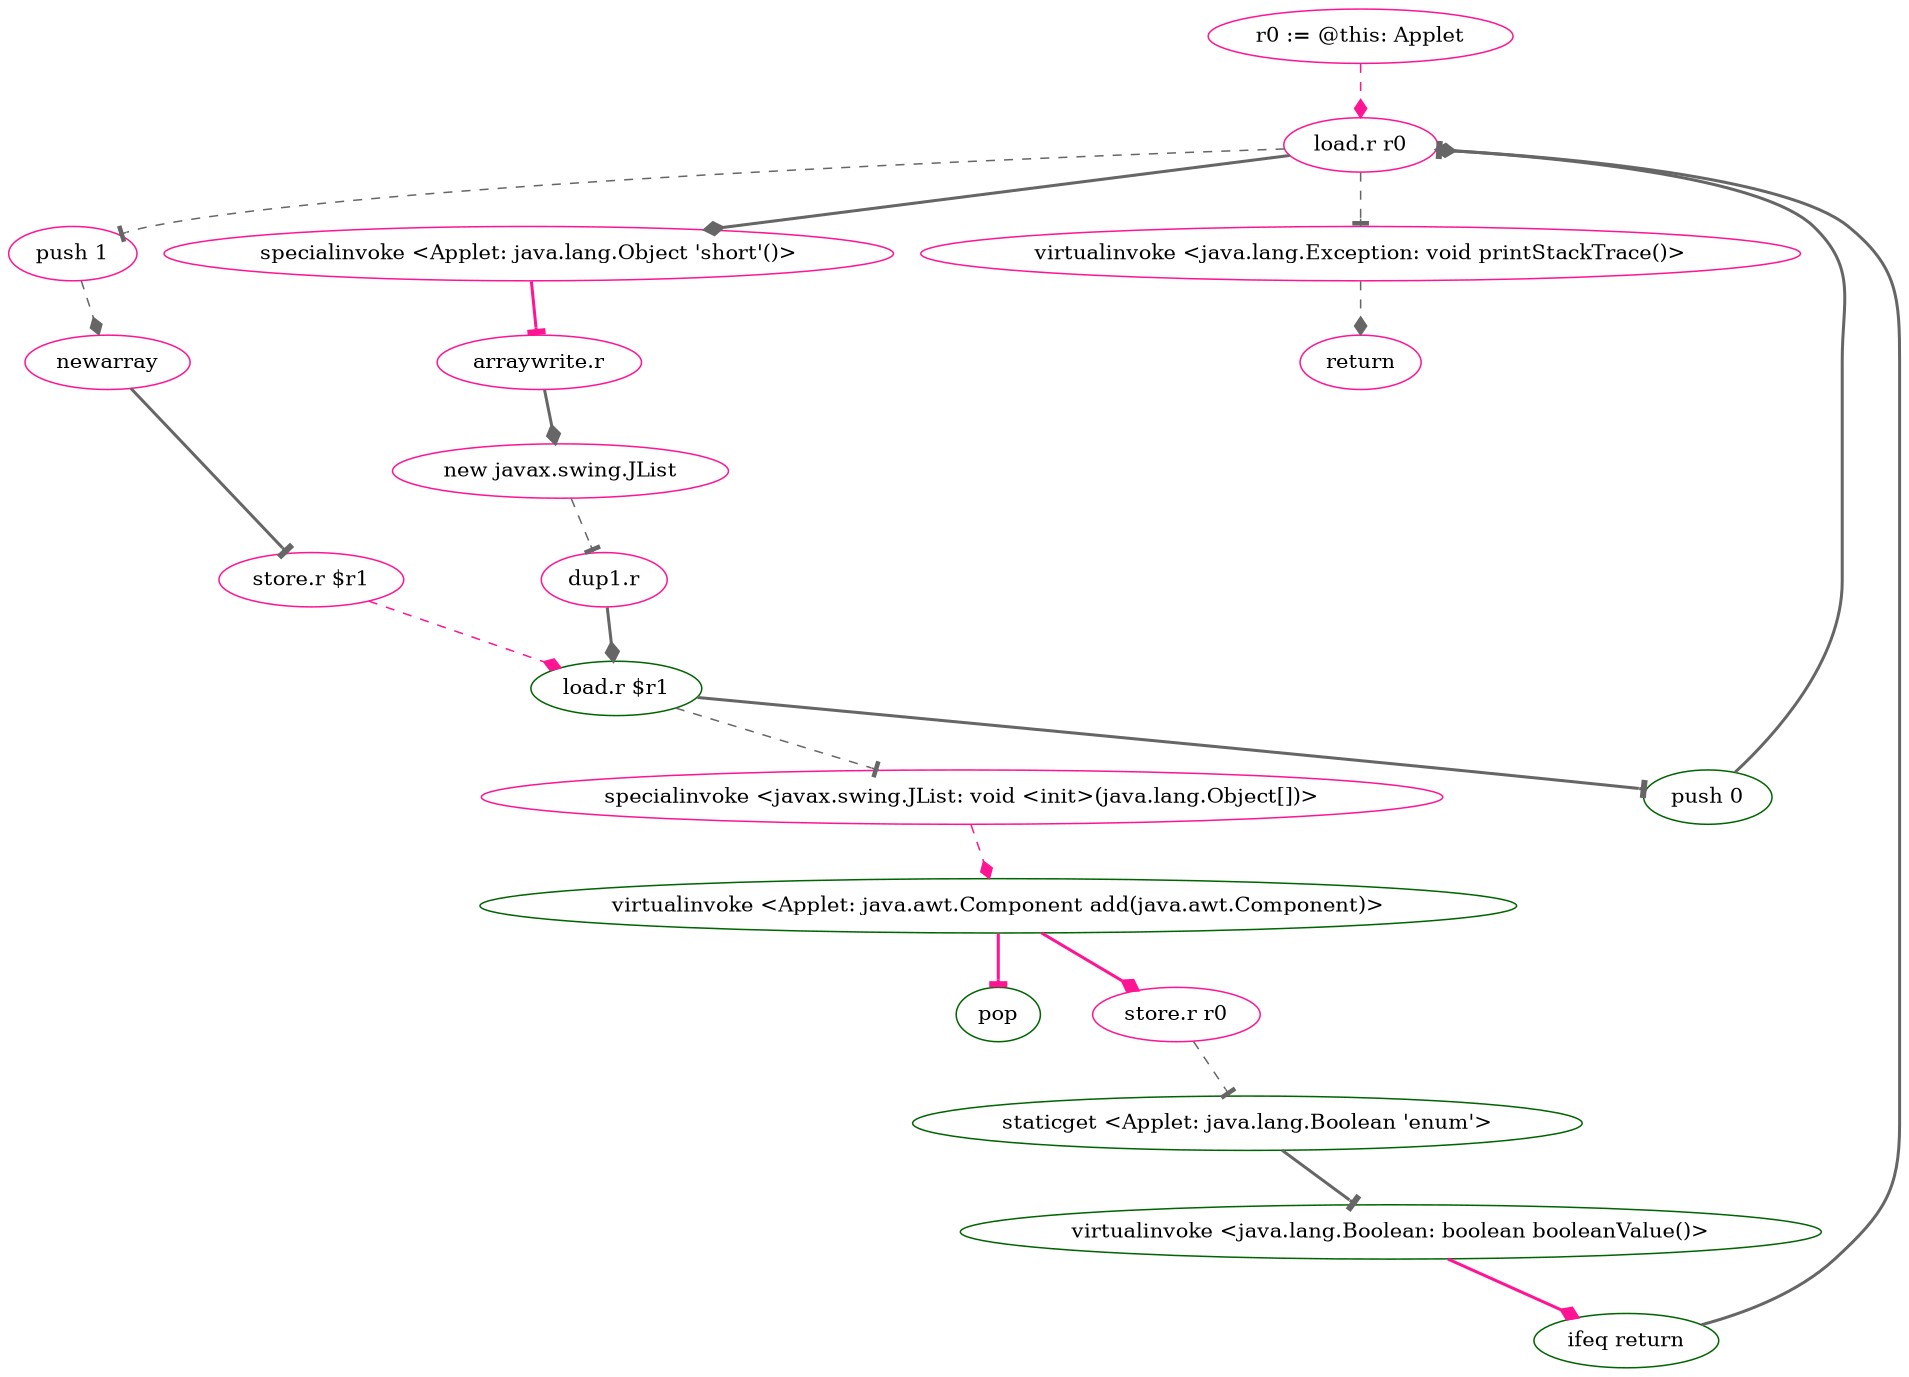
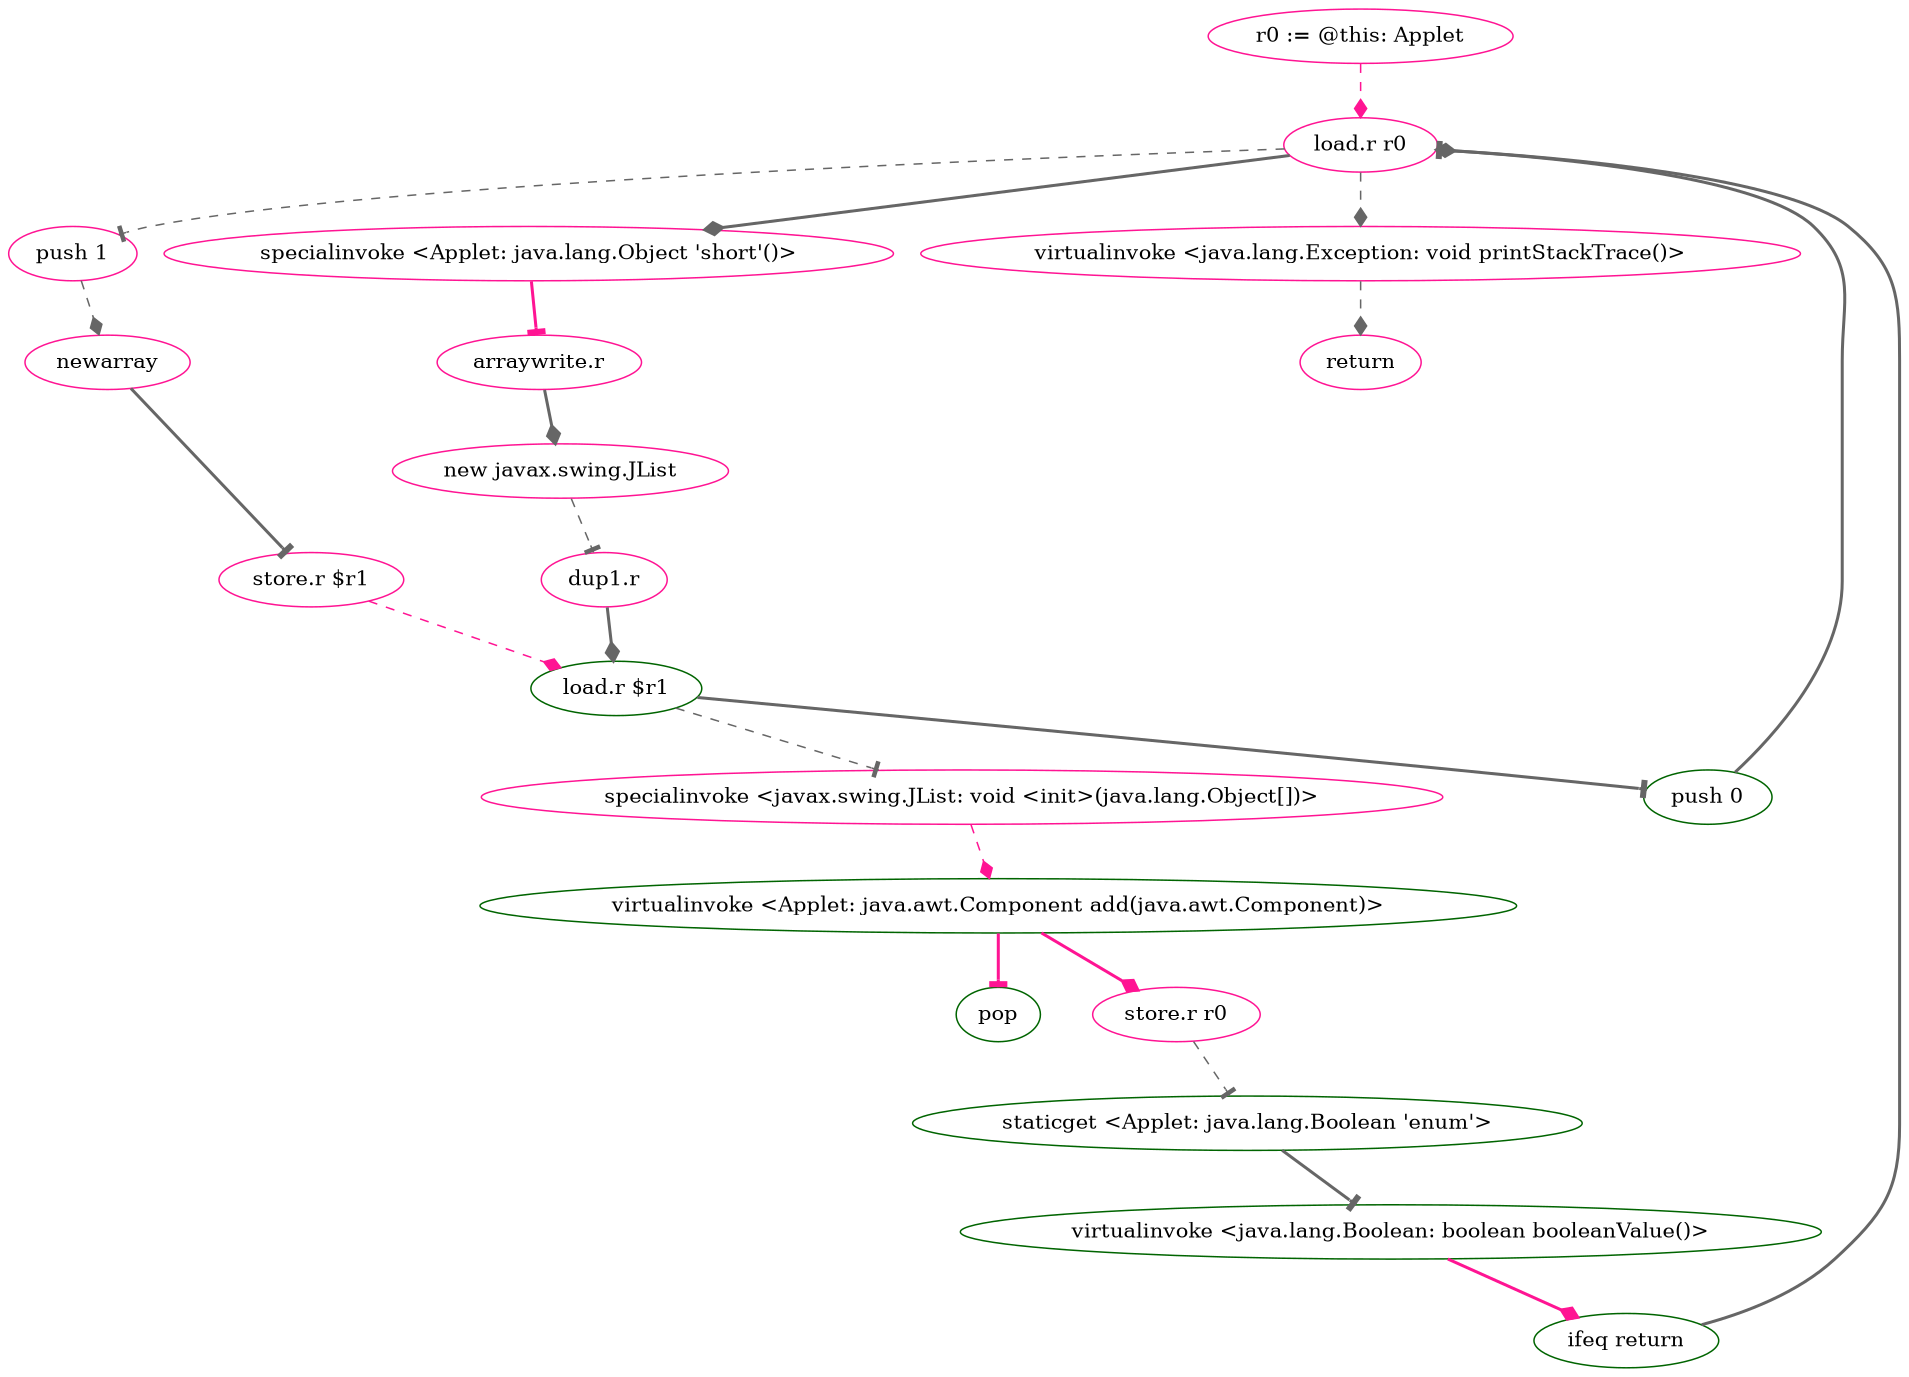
edge "load.r r0" -> "virtualinvoke <java.lang.Exception: void printStackTrace()>": arrowhead tee -> diamond
